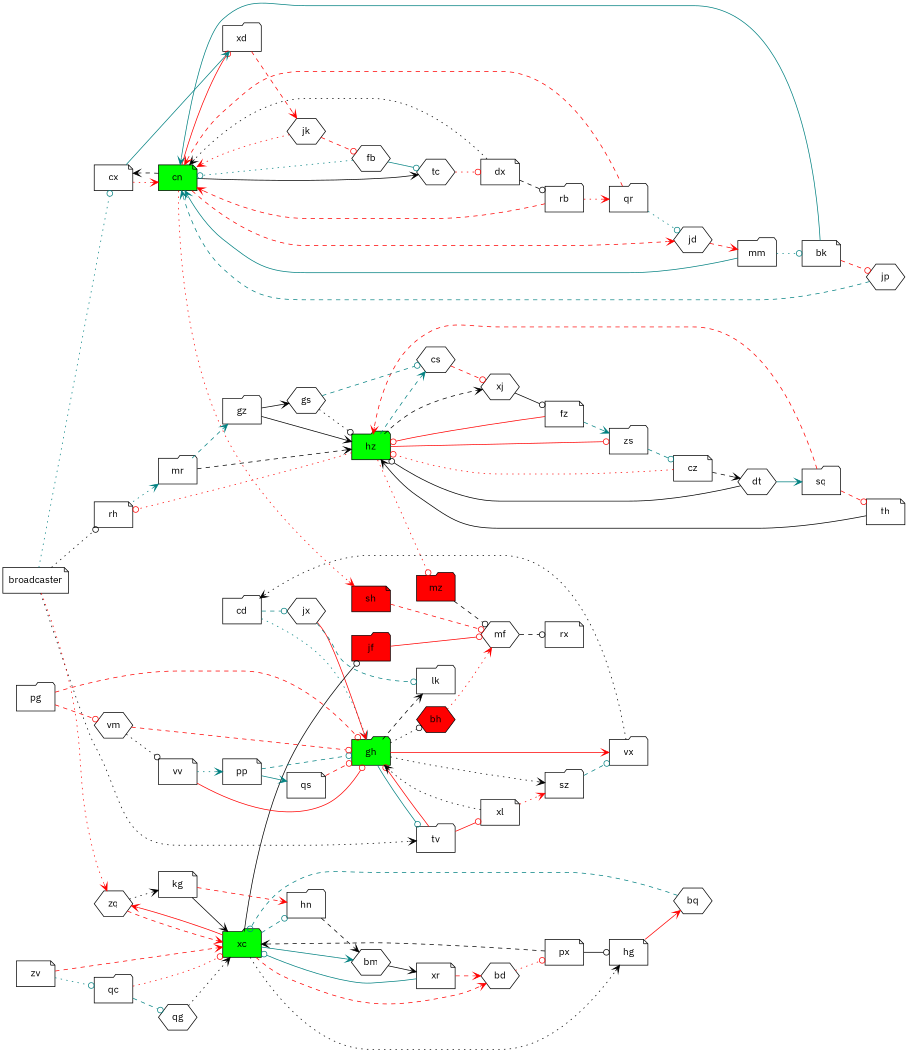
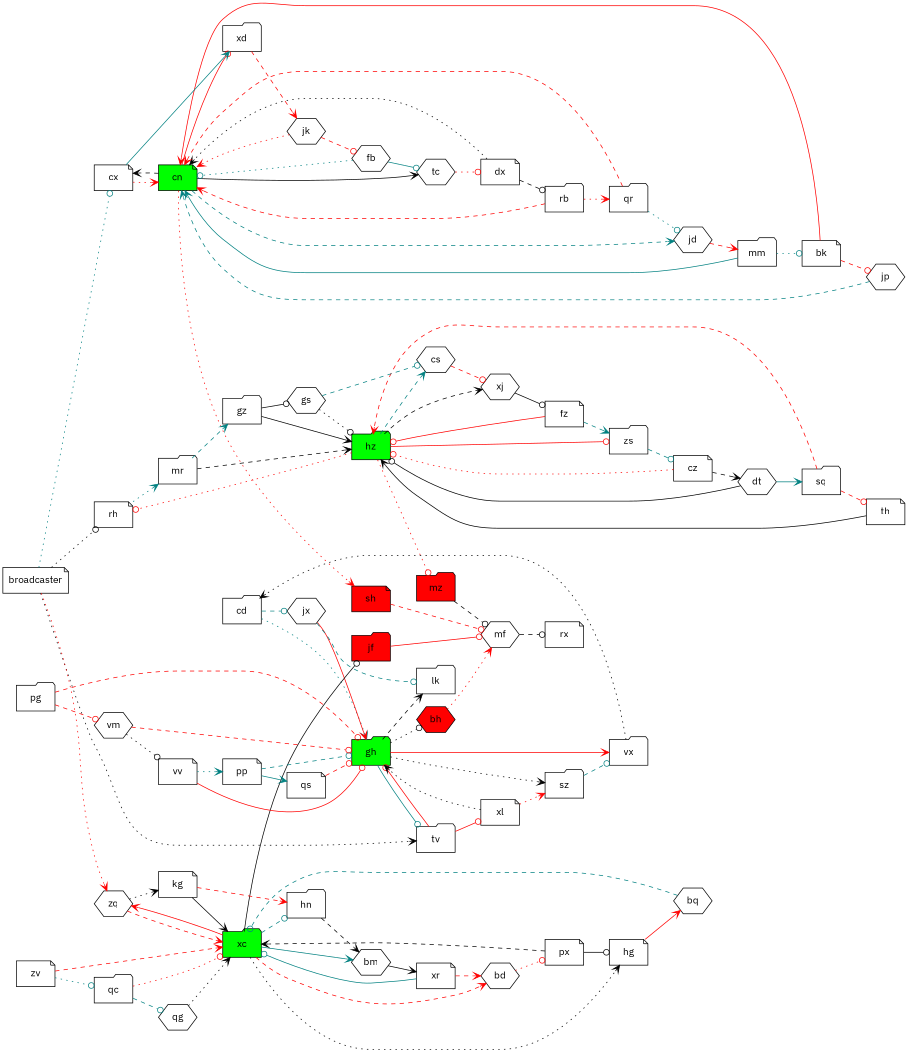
edge "bk" -> "cn": color teal -> red
edge "cn" -> "jd": color red -> teal
edge "gz" -> "gs": arrowhead vee -> odot
